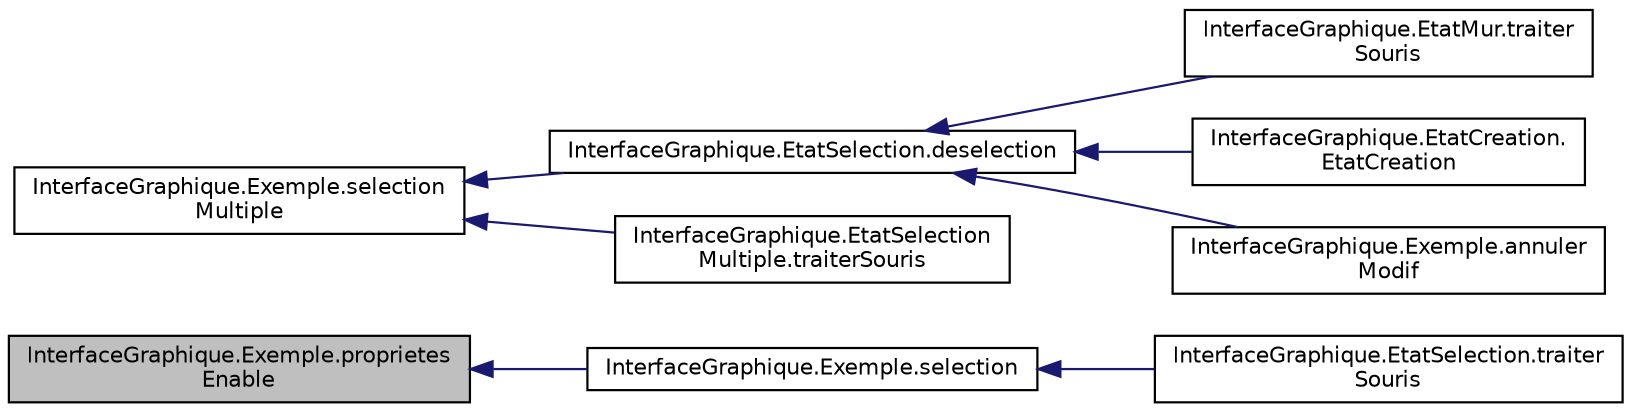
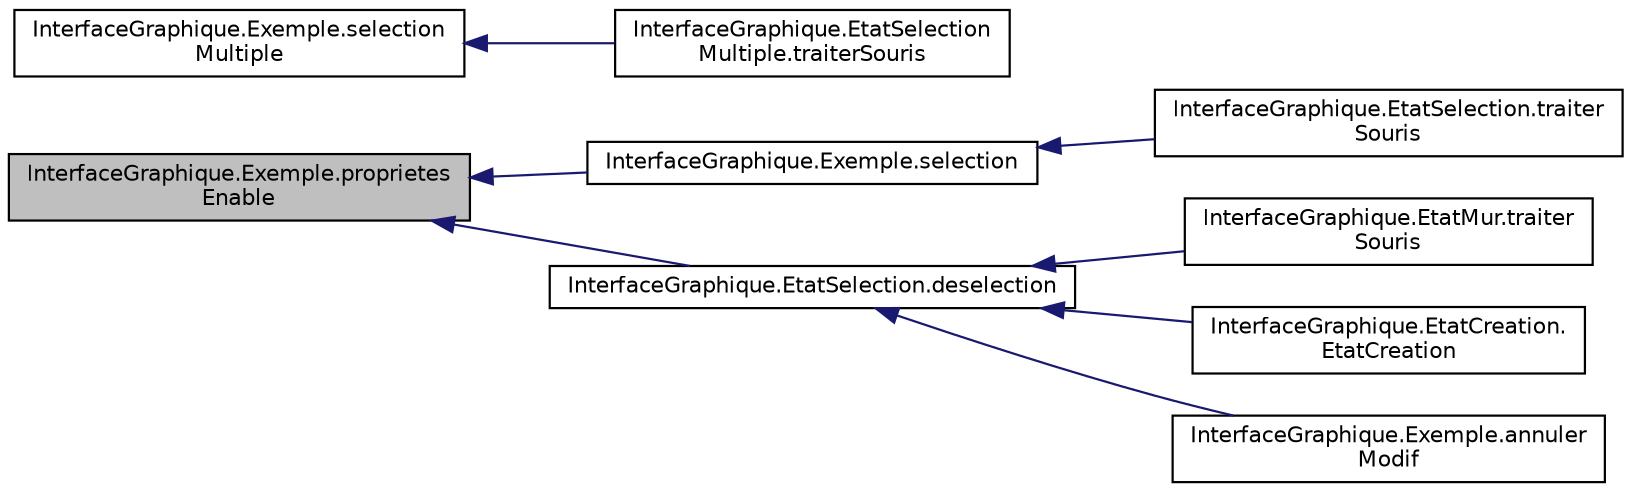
edge "InterfaceGraphique.EtatSelection.deselection" -> "InterfaceGraphique.Exemple.selection Multiple": now "InterfaceGraphique.EtatSelection.deselection" -> "InterfaceGraphique.Exemple.proprietes Enable"
